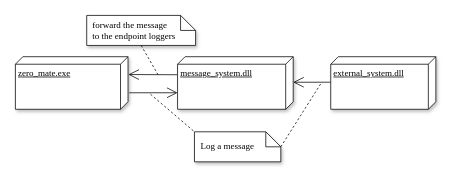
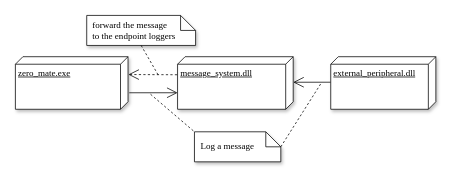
node "external_system.dll": label "external_system.dll" -> "external_peripheral.dll"
edge "message_system.dll" -> "zero_mate.exe": style solid -> dashed
